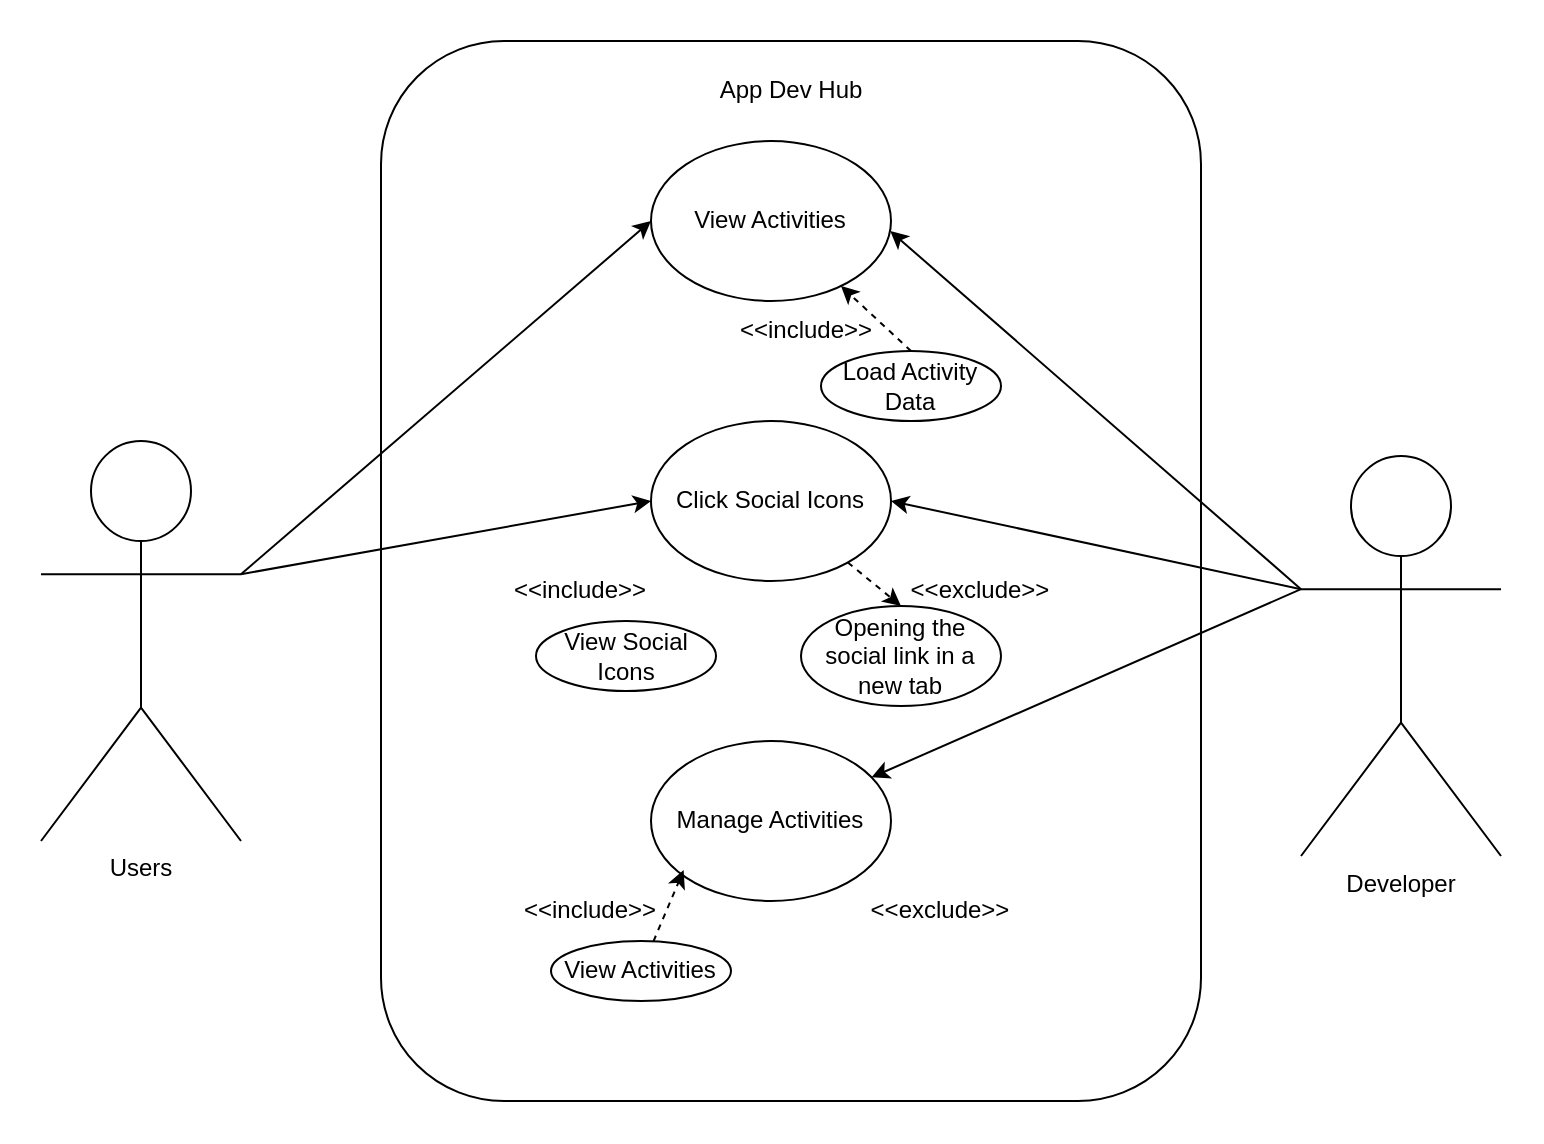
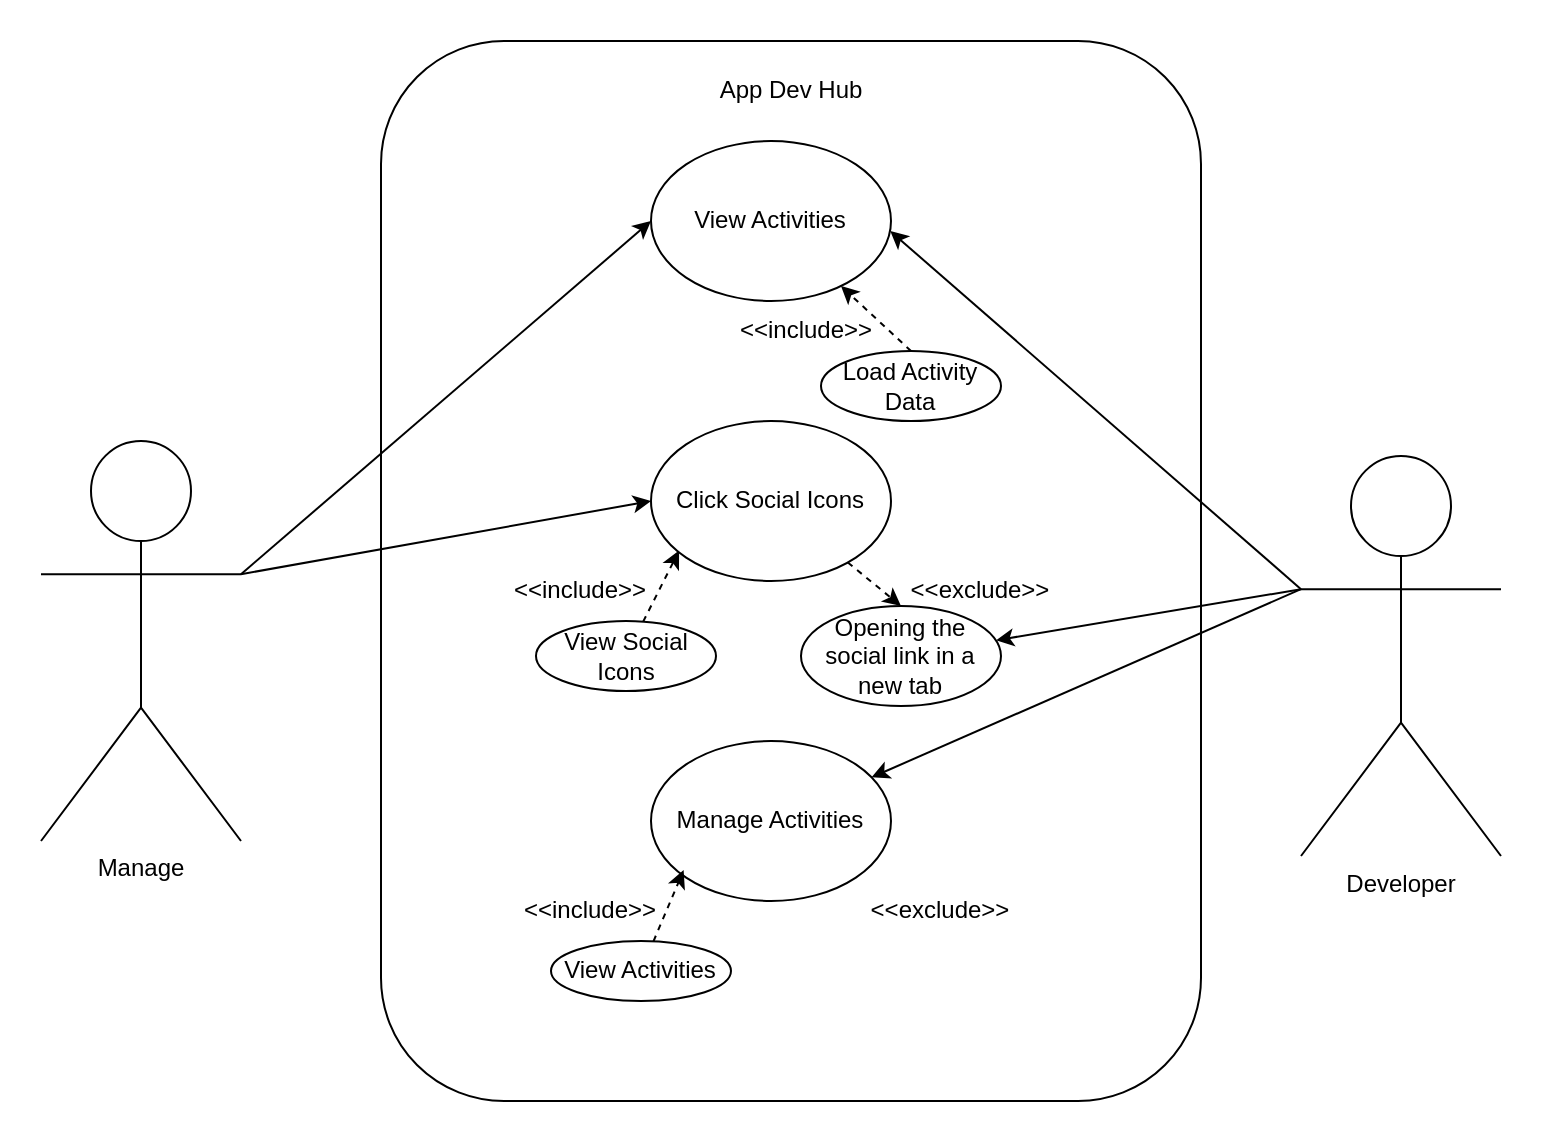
edge "Developer" -> "Click Social Icons": now "Developer" -> "Opening the social link in a new tab"
edge "View Social Icons" -> "Click Social Icons": added
node "Users": label "Users" -> "Manage"
